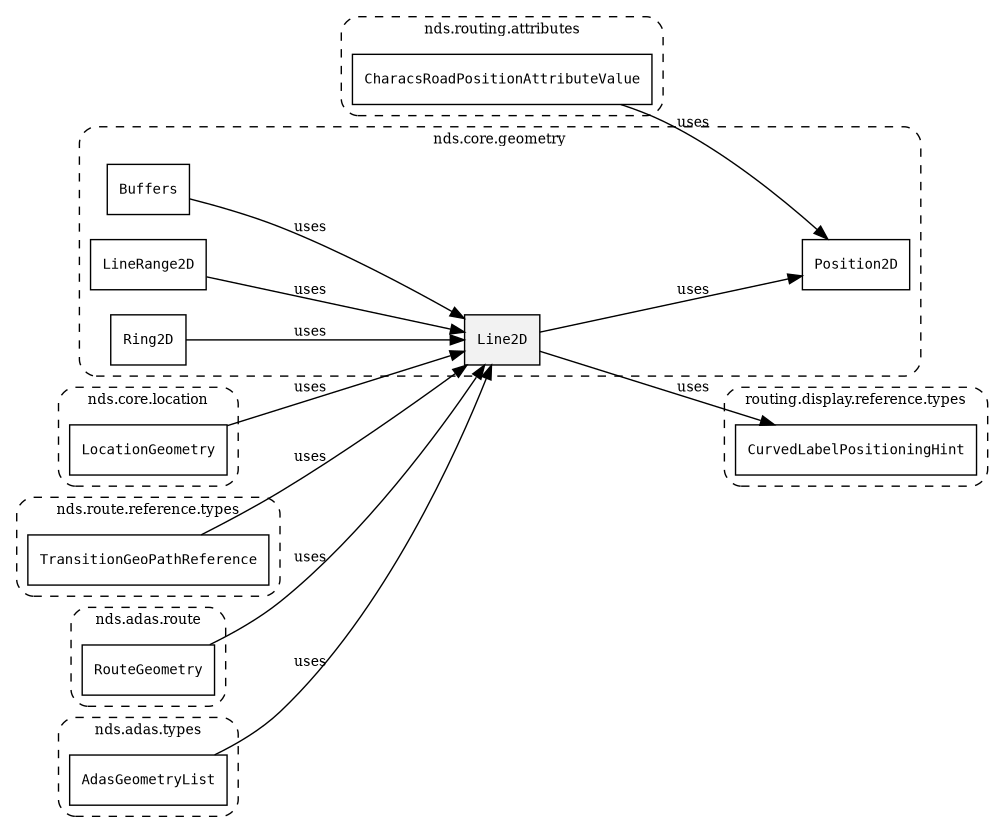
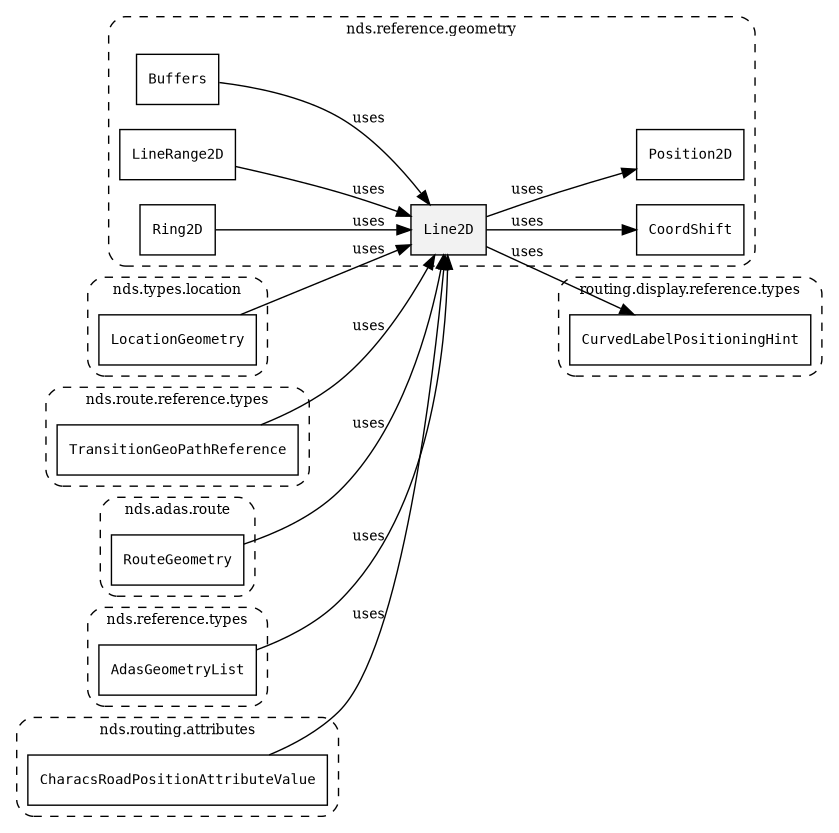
cluster "nds.core.geometry": label "nds.core.geometry" -> "nds.reference.geometry"
edge "CharacsRoadPositionAttributeValue" -> "Position2D": now "CharacsRoadPositionAttributeValue" -> "Line2D"
node "CoordShift": added
cluster "nds.core.location": label "nds.core.location" -> "nds.types.location"
cluster "nds.adas.types": label "nds.adas.types" -> "nds.reference.types"
